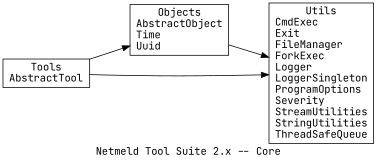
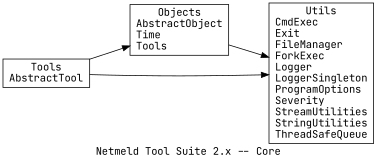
node "Objects AbstractObject Time Uuid": label "Objects AbstractObject Time Uuid" -> "Objects AbstractObject Time Tools"
